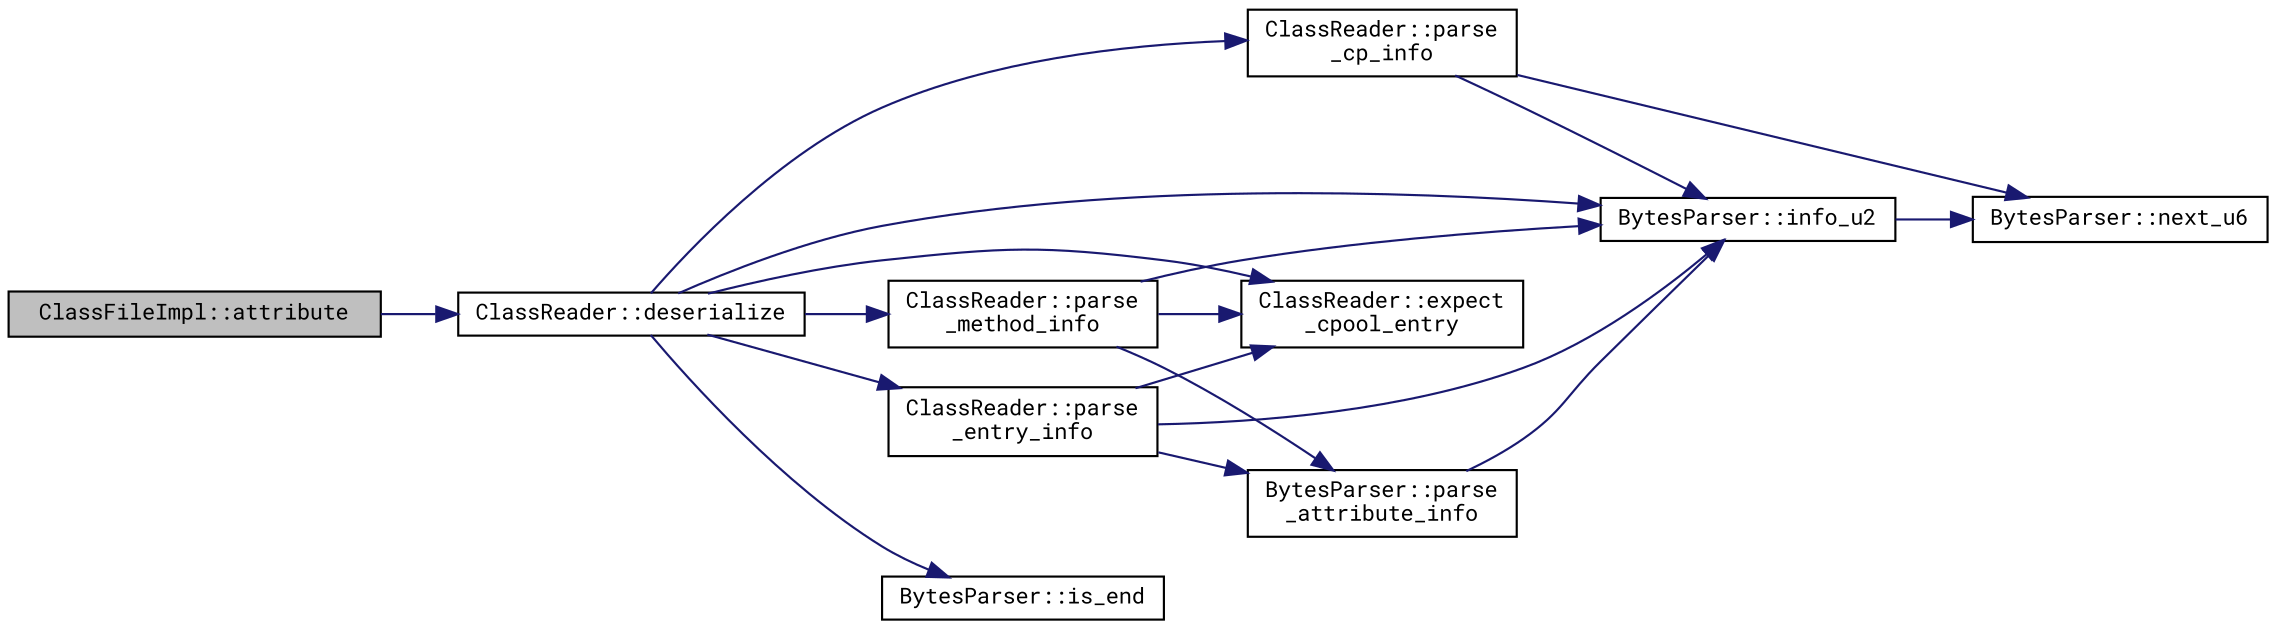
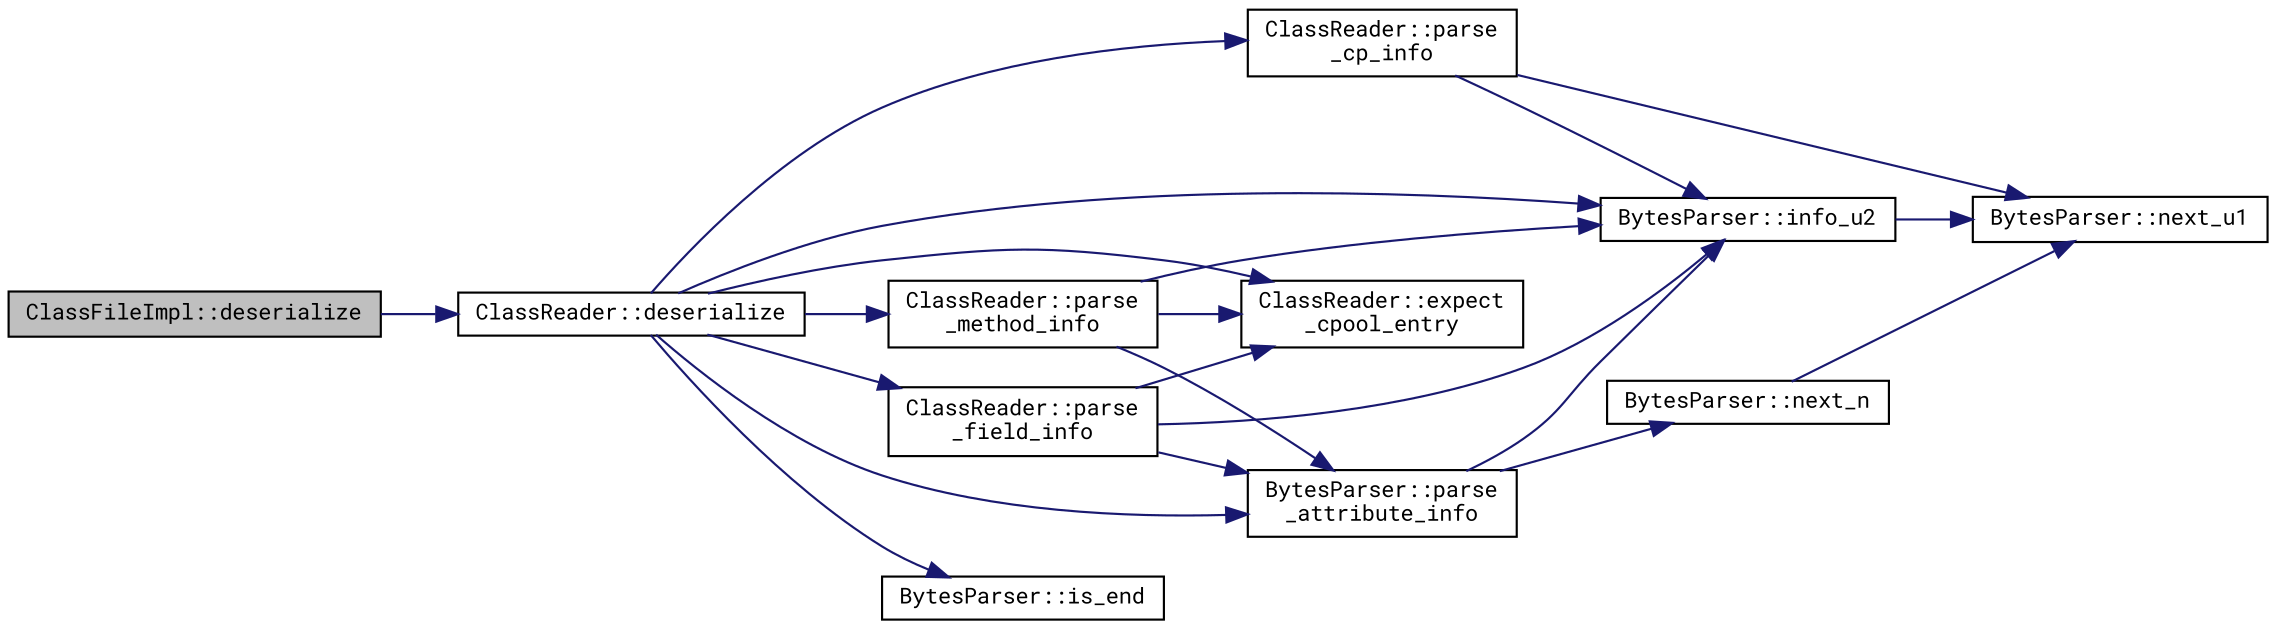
node "BytesParser::next_u6": label "BytesParser::next_u6" -> "BytesParser::next_u1"
node "ClassFileImpl::attribute": label "ClassFileImpl::attribute" -> "ClassFileImpl::deserialize"
node "BytesParser::next_n": added
node "ClassReader::parse _entry_info": label "ClassReader::parse _entry_info" -> "ClassReader::parse _field_info"
edge "ClassReader::deserialize" -> "BytesParser::parse _attribute_info": added
